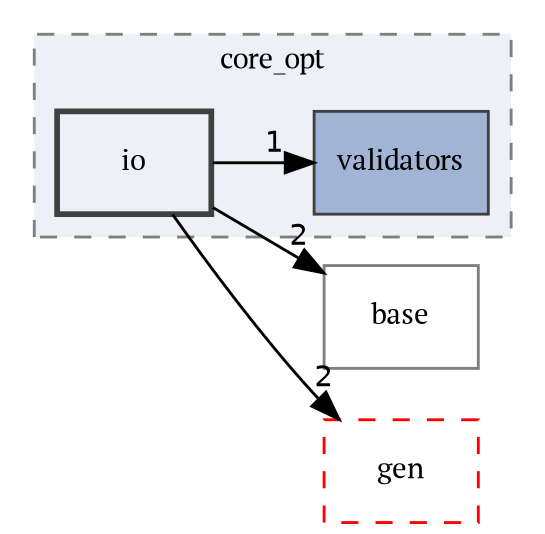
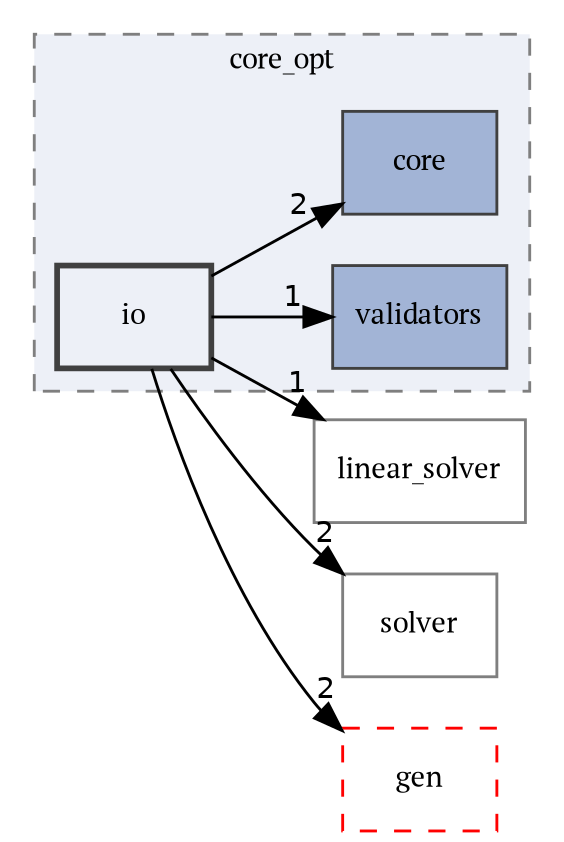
node "core": added
node "base": label "base" -> "solver"
node "linear_solver": added
